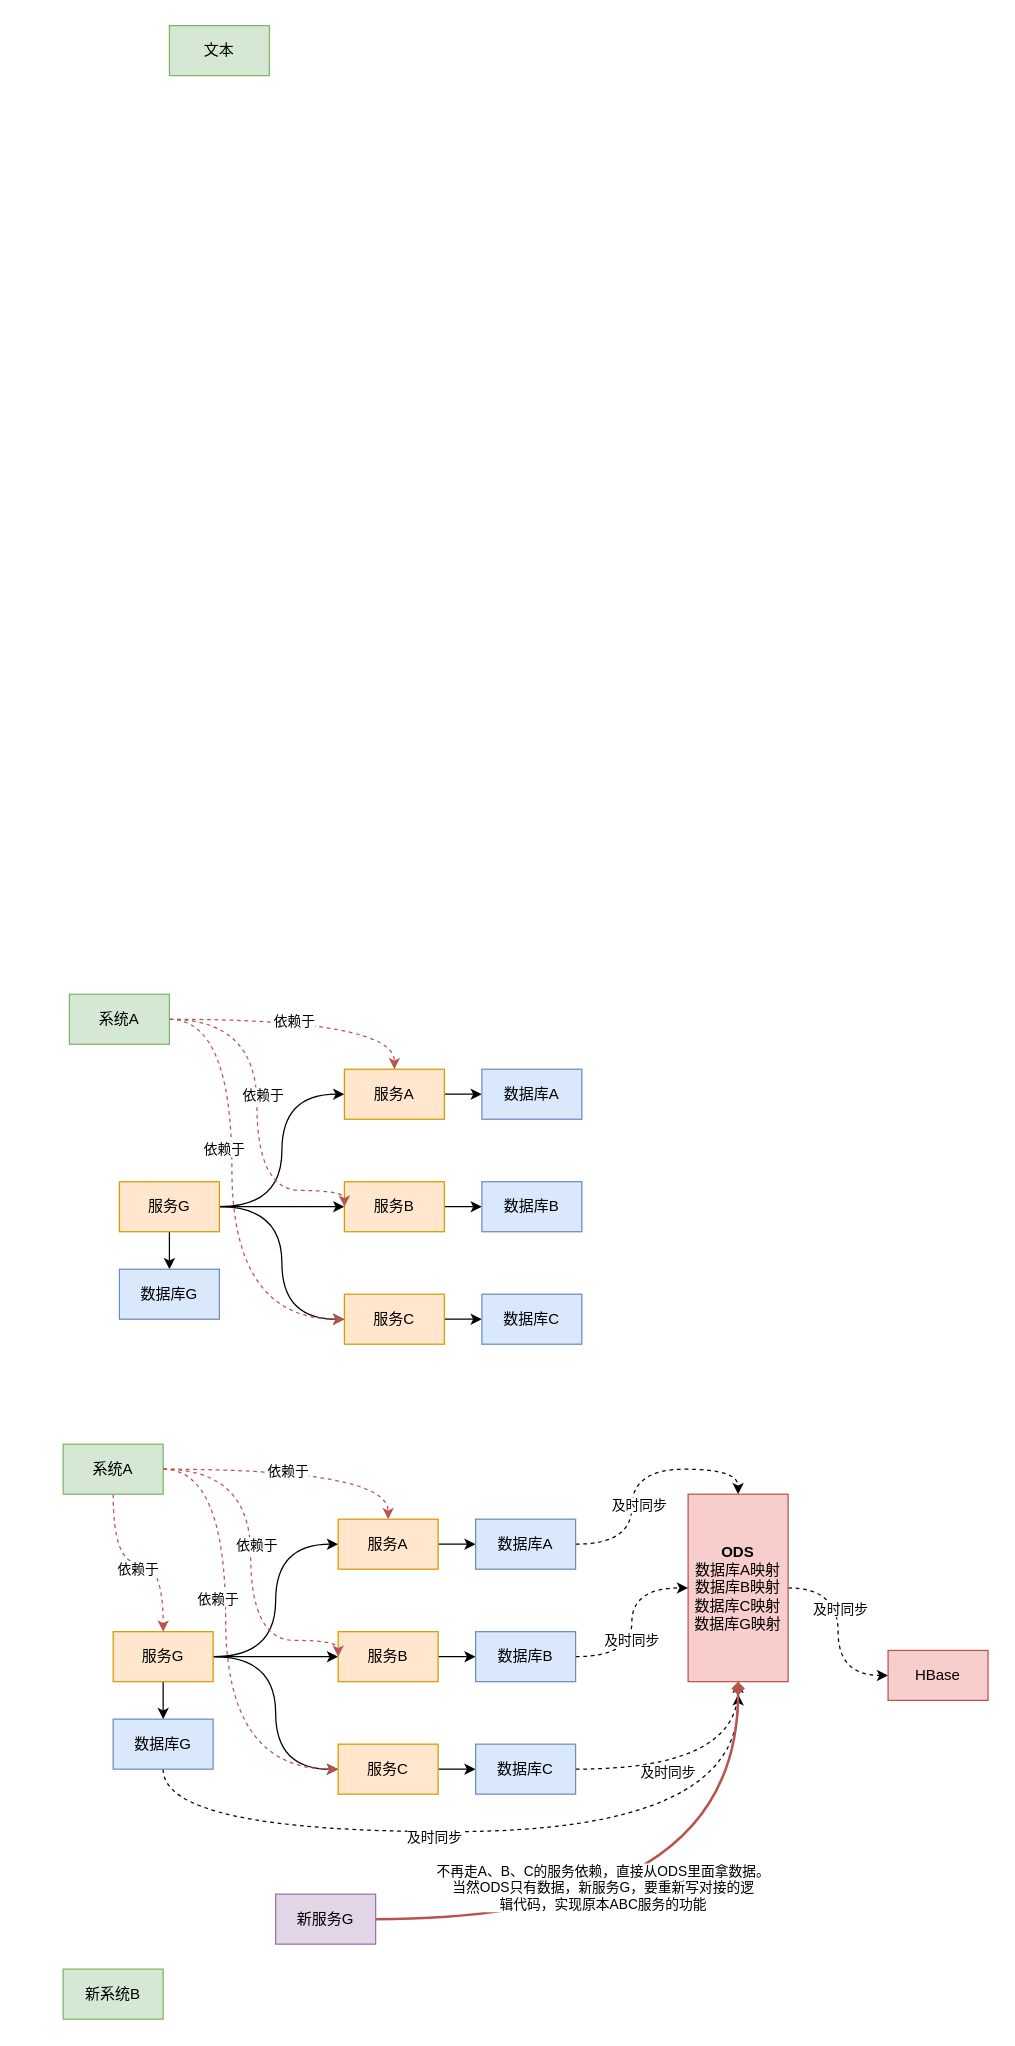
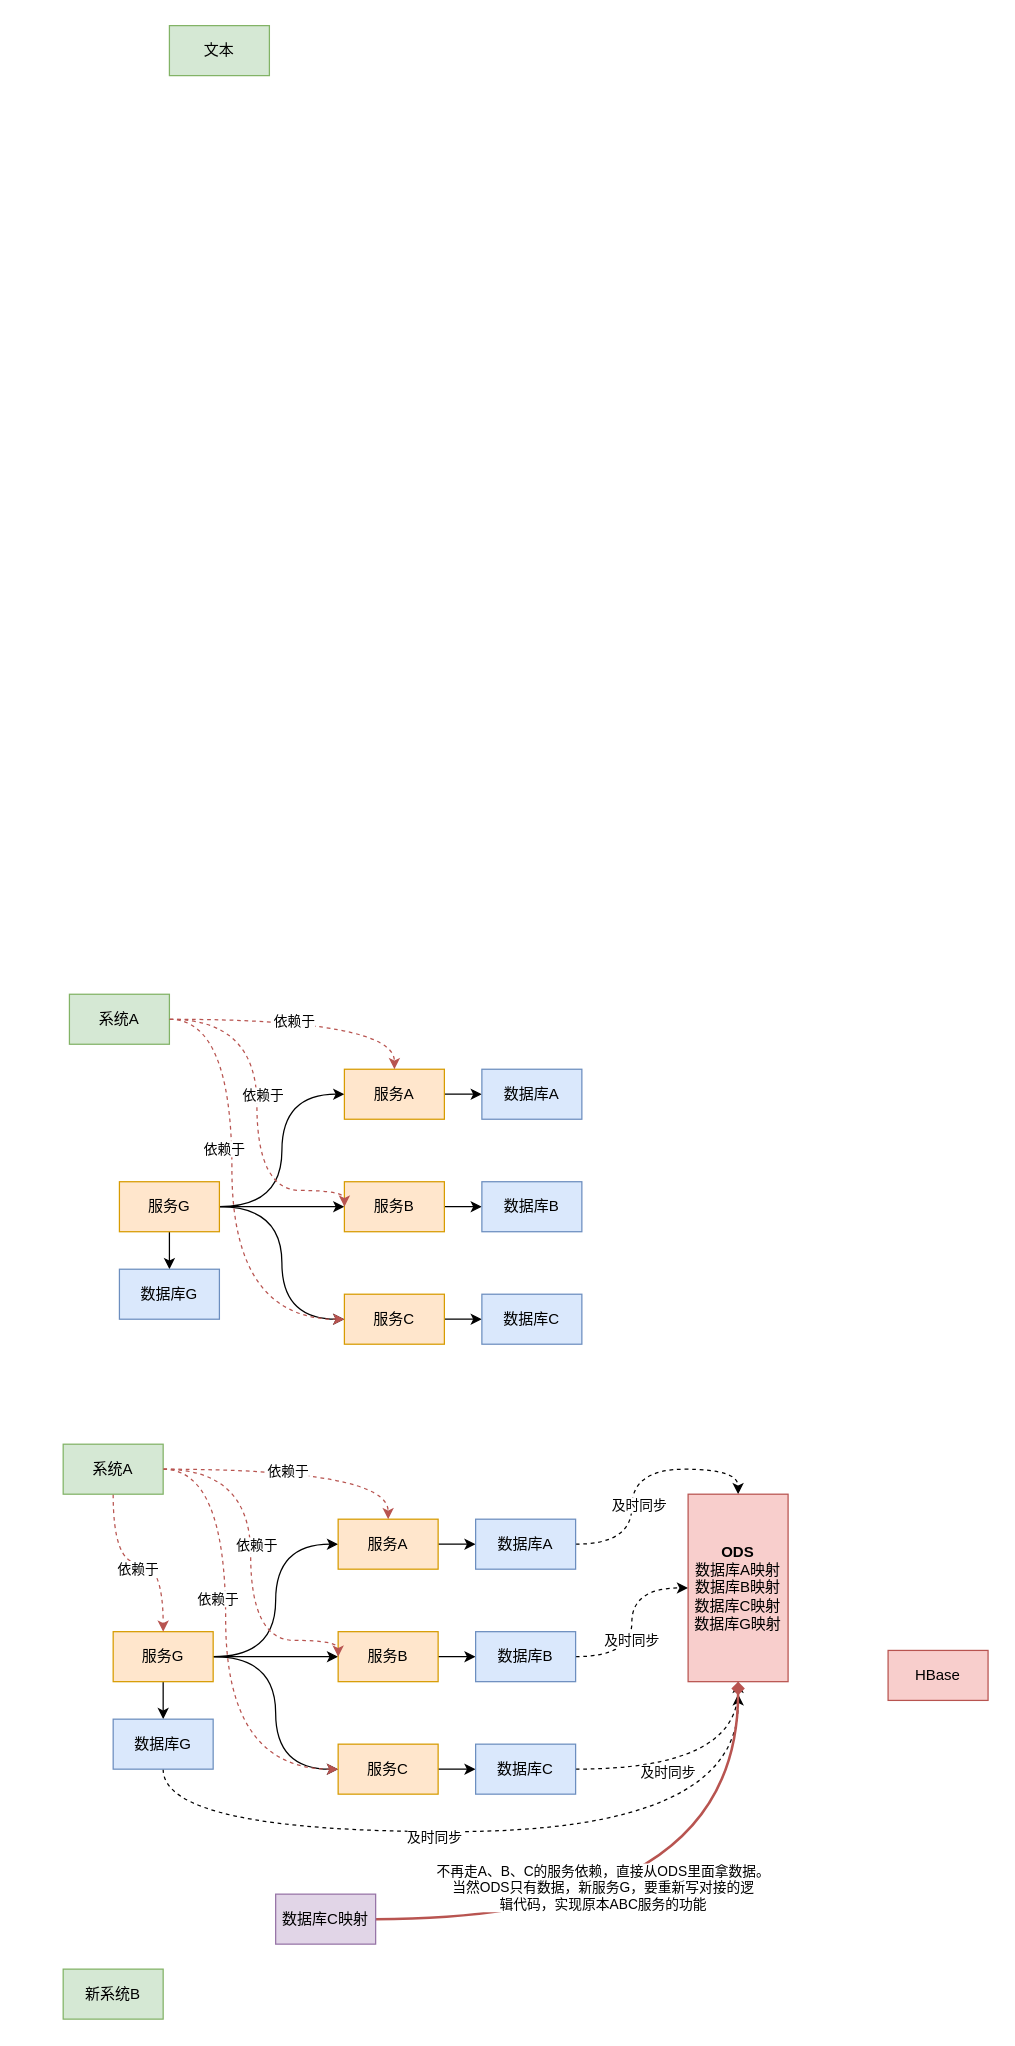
edge "ODS 数据库A映射 数据库B映射 数据库C映射 数据库G映射" -> "HBase": removed, label "及时同步"
node "新服务G": label "新服务G" -> "数据库C映射"
